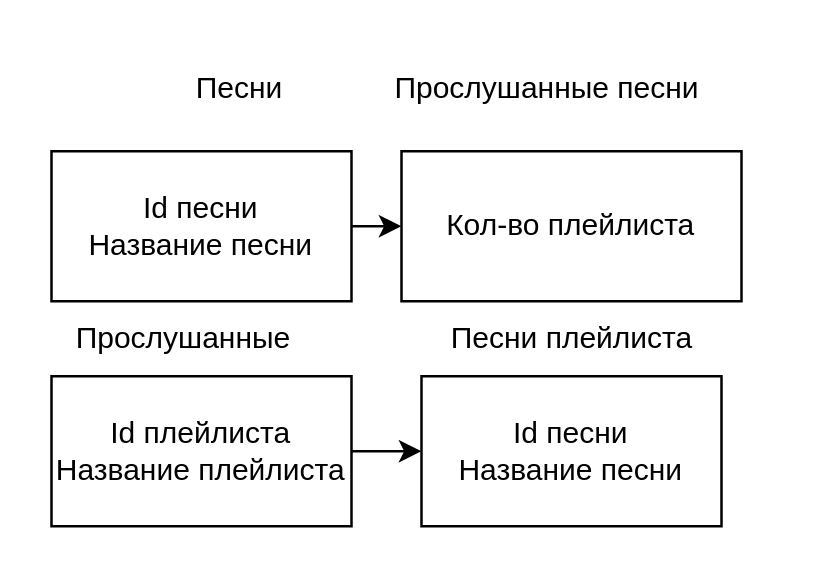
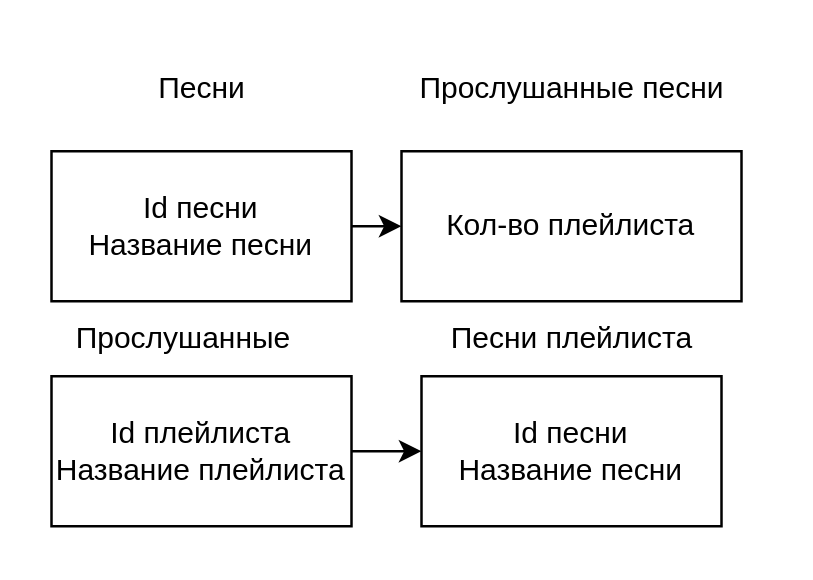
node "Песни": moved (239, 89) -> (201, 89)
node "Прослушанные песни": moved (546, 89) -> (571, 89)
